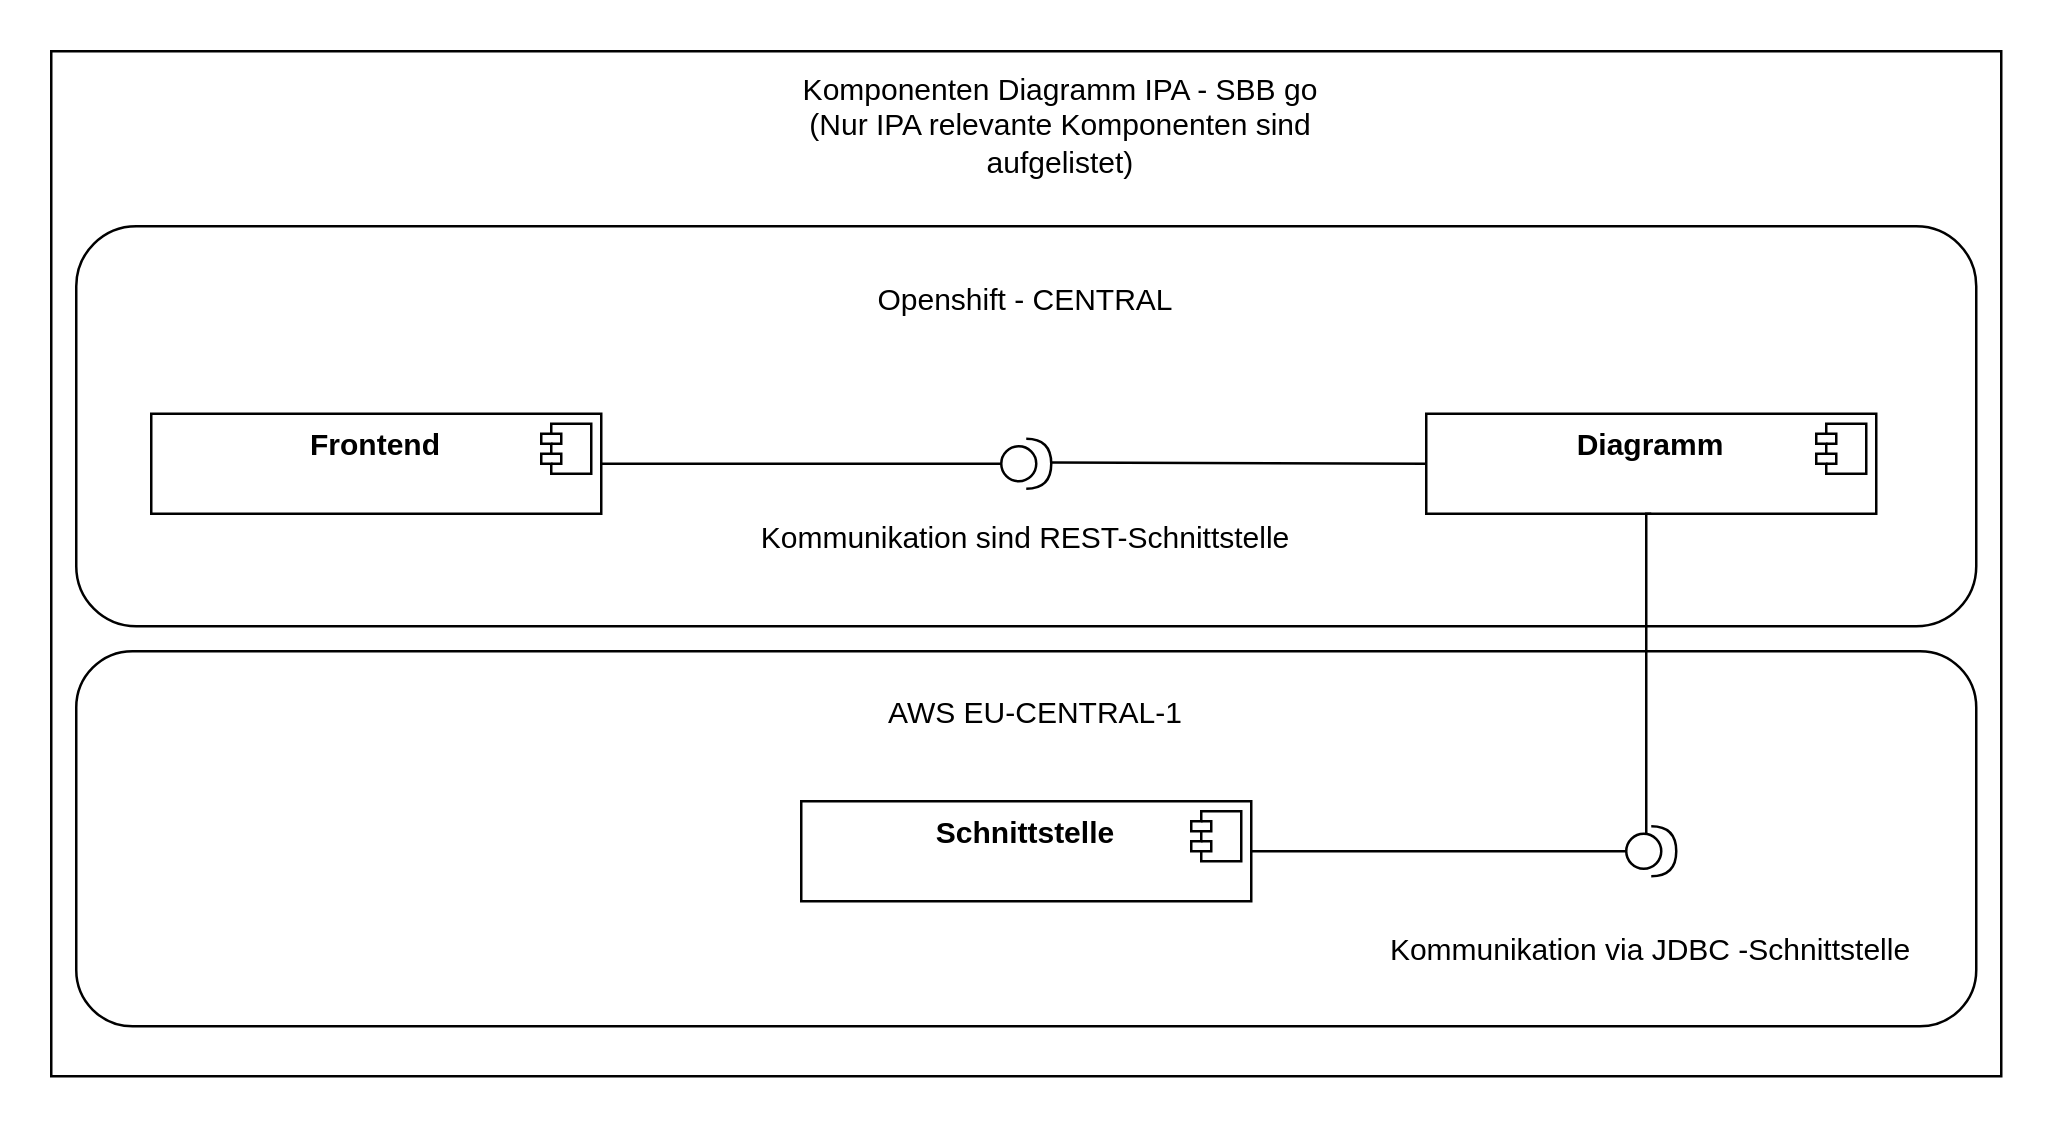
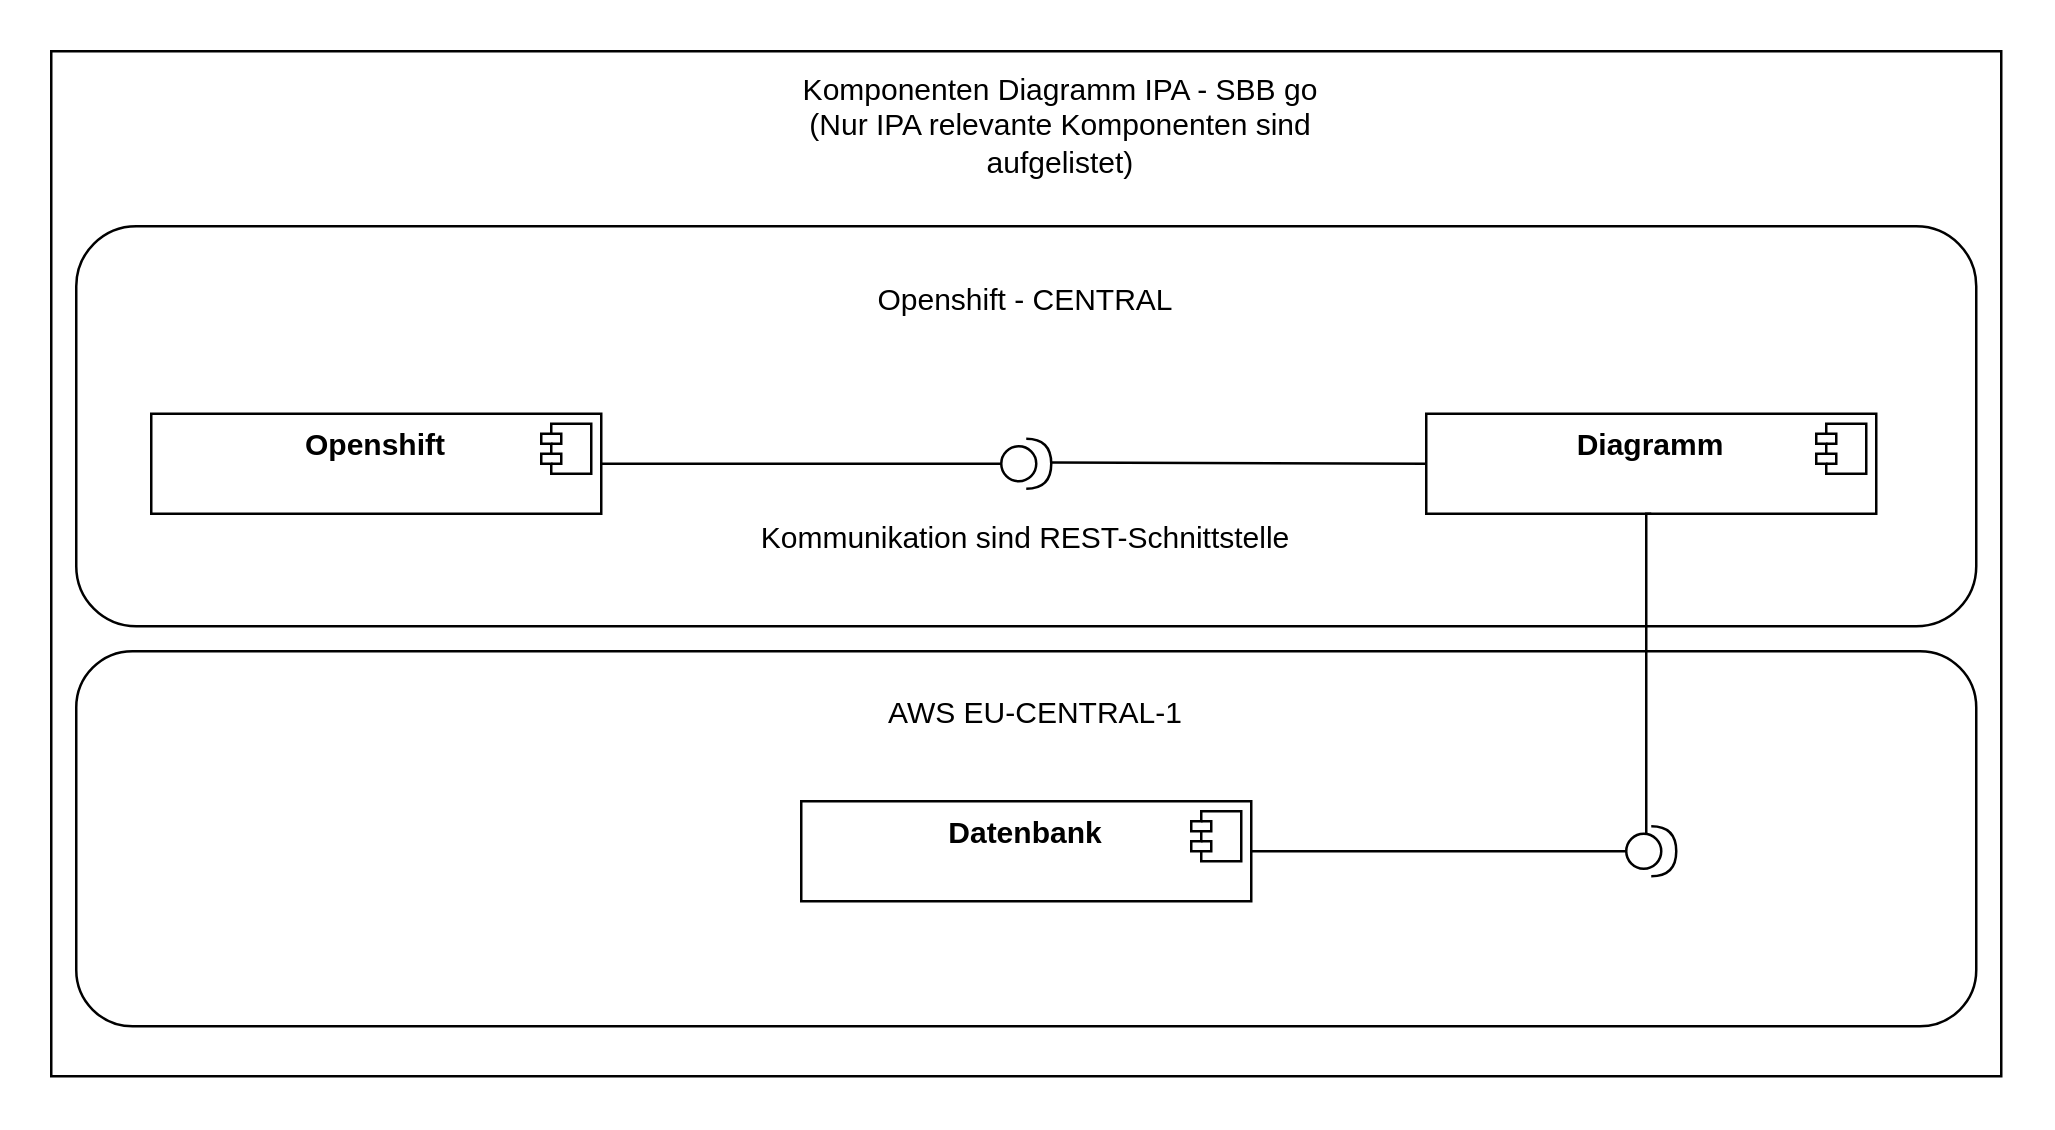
node "Frontend": label "Frontend" -> "Openshift"
node "Schnittstelle": label "Schnittstelle" -> "Datenbank"
node "Kommunikation via JDBC -Schnittstelle": removed
